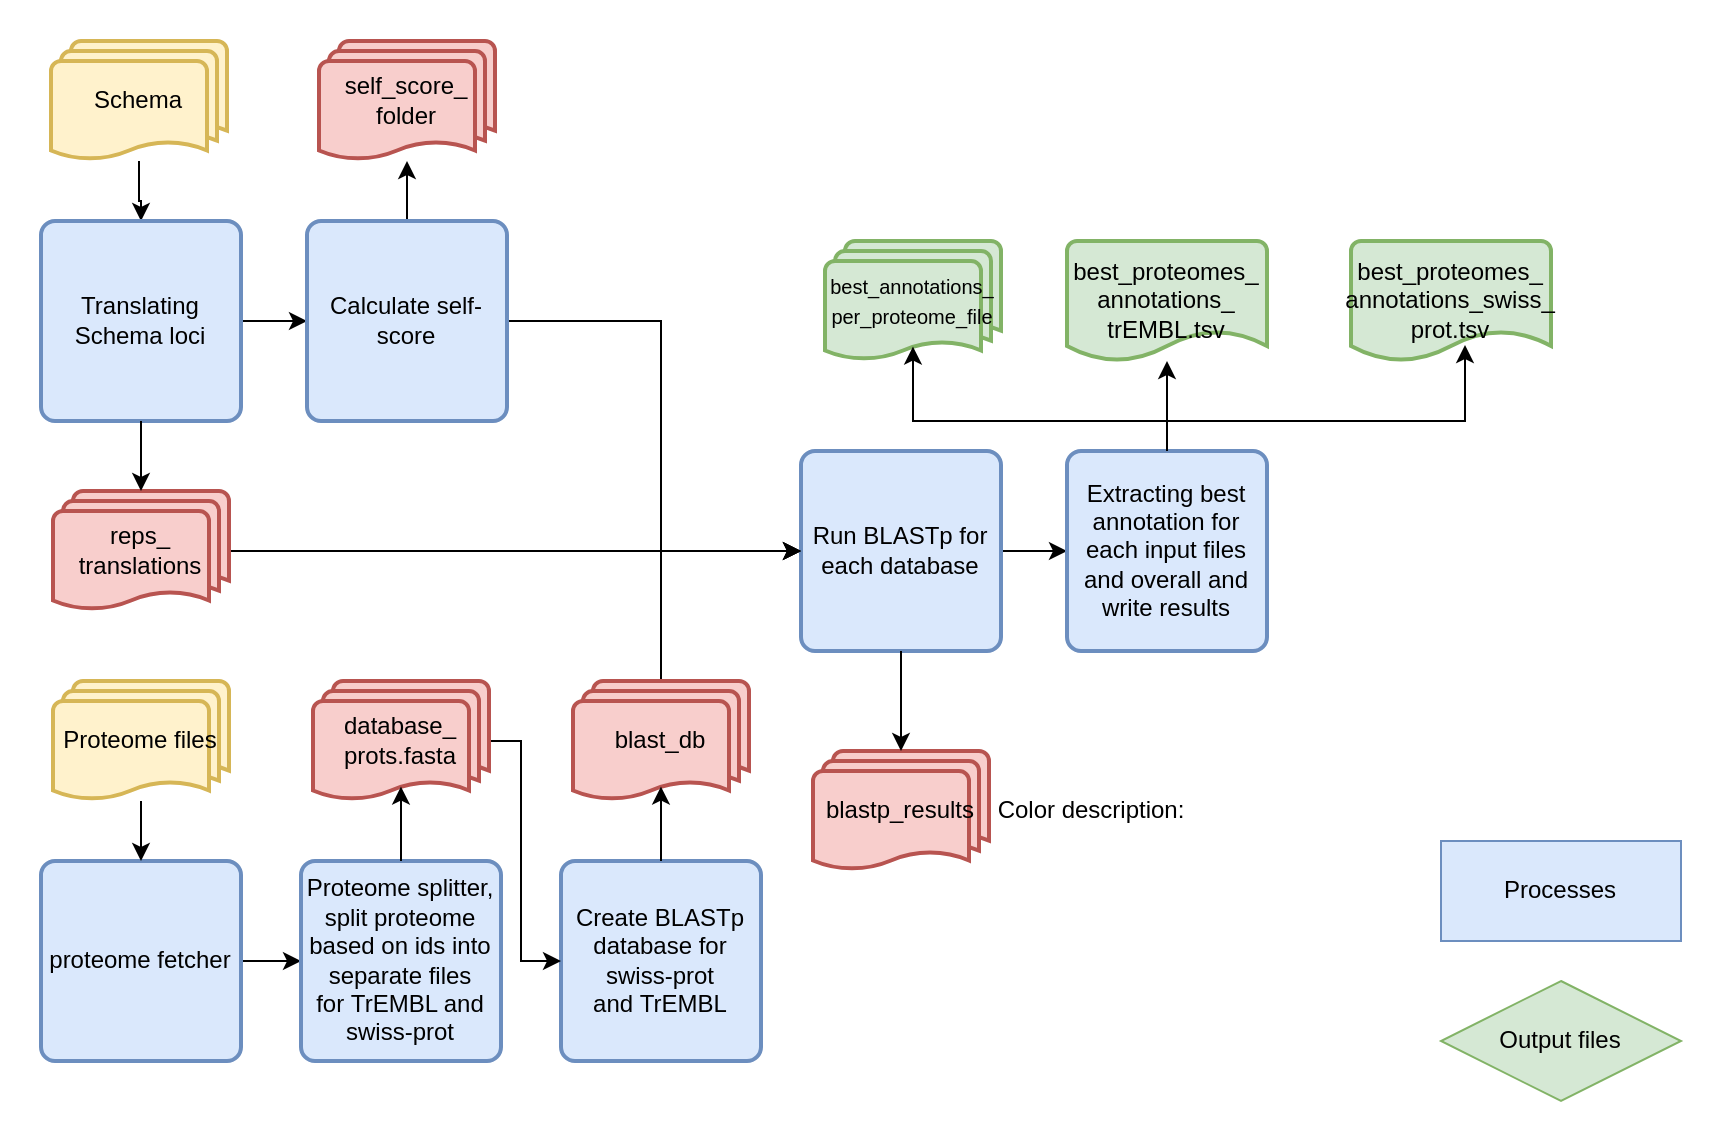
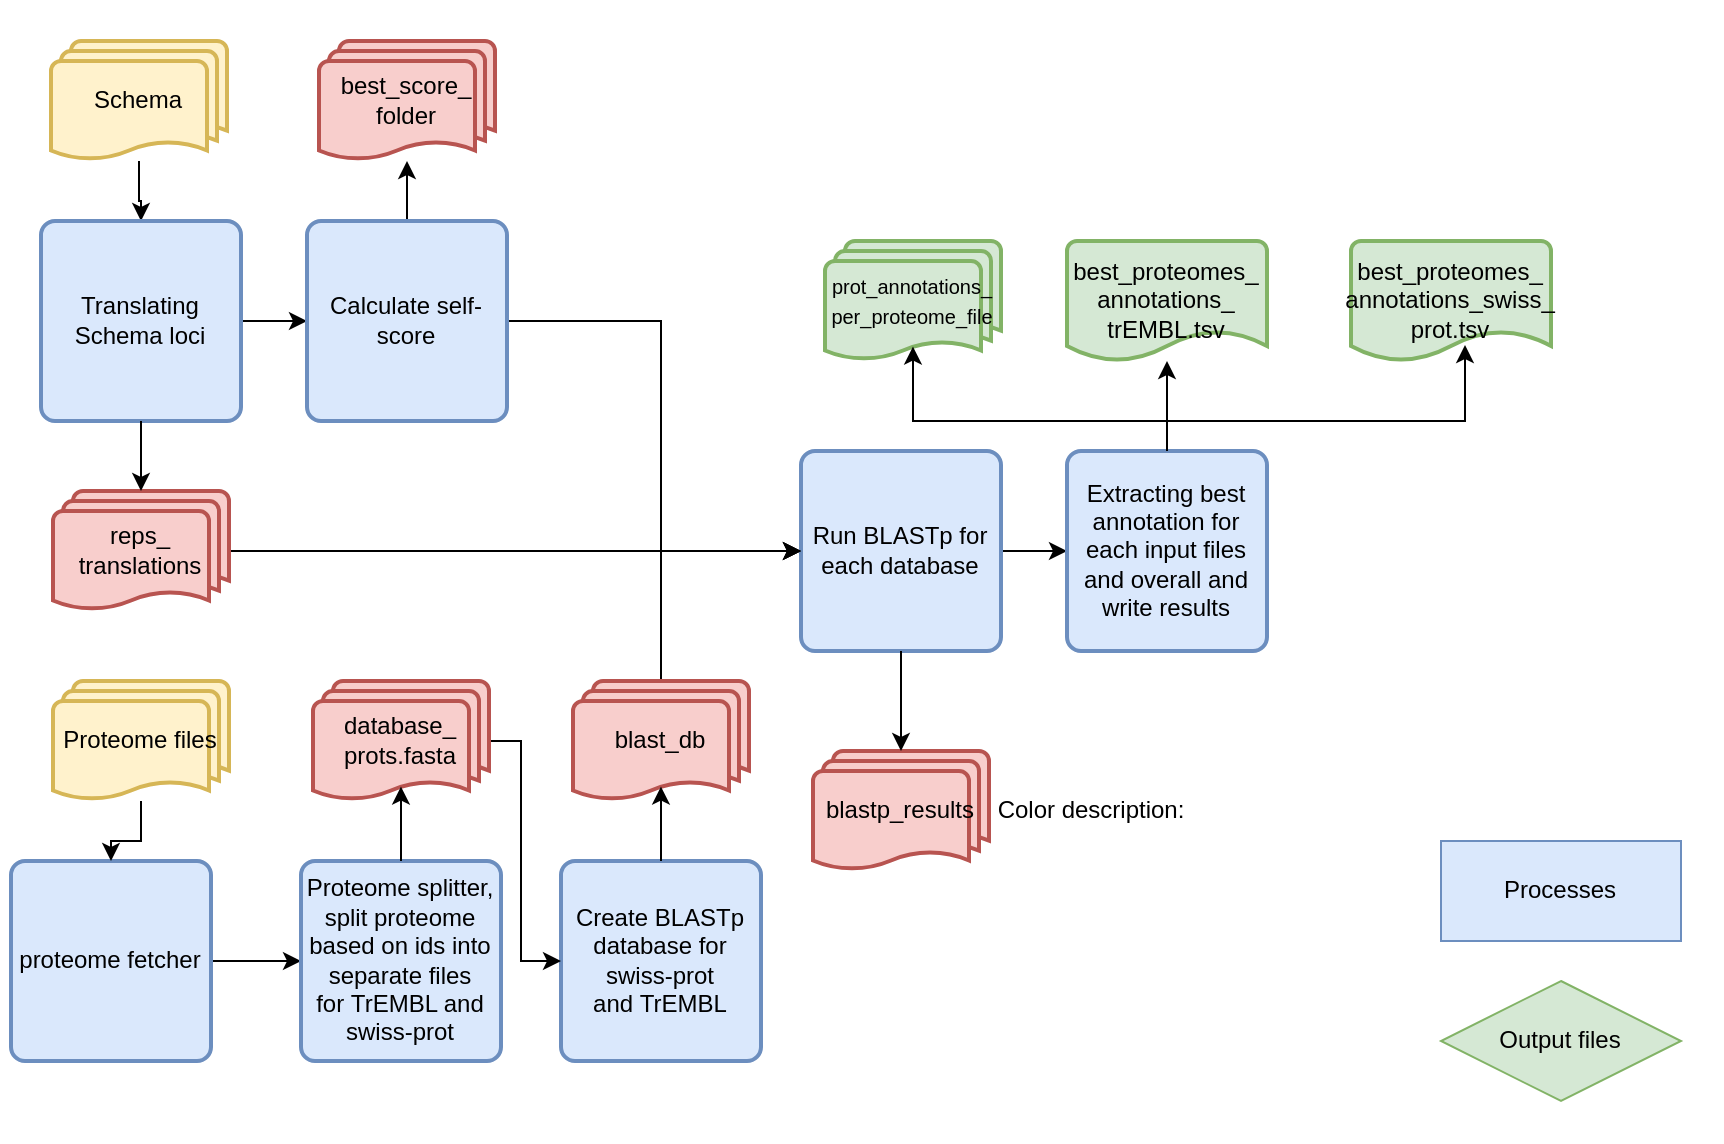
node "self_score_ folder": label "self_score_ folder" -> "best_score_ folder"
node "best_annotations_ per_proteome_file": label "best_annotations_ per_proteome_file" -> "prot_annotations_ per_proteome_file"
node "proteome fetcher": moved (141, 961) -> (111, 961)
